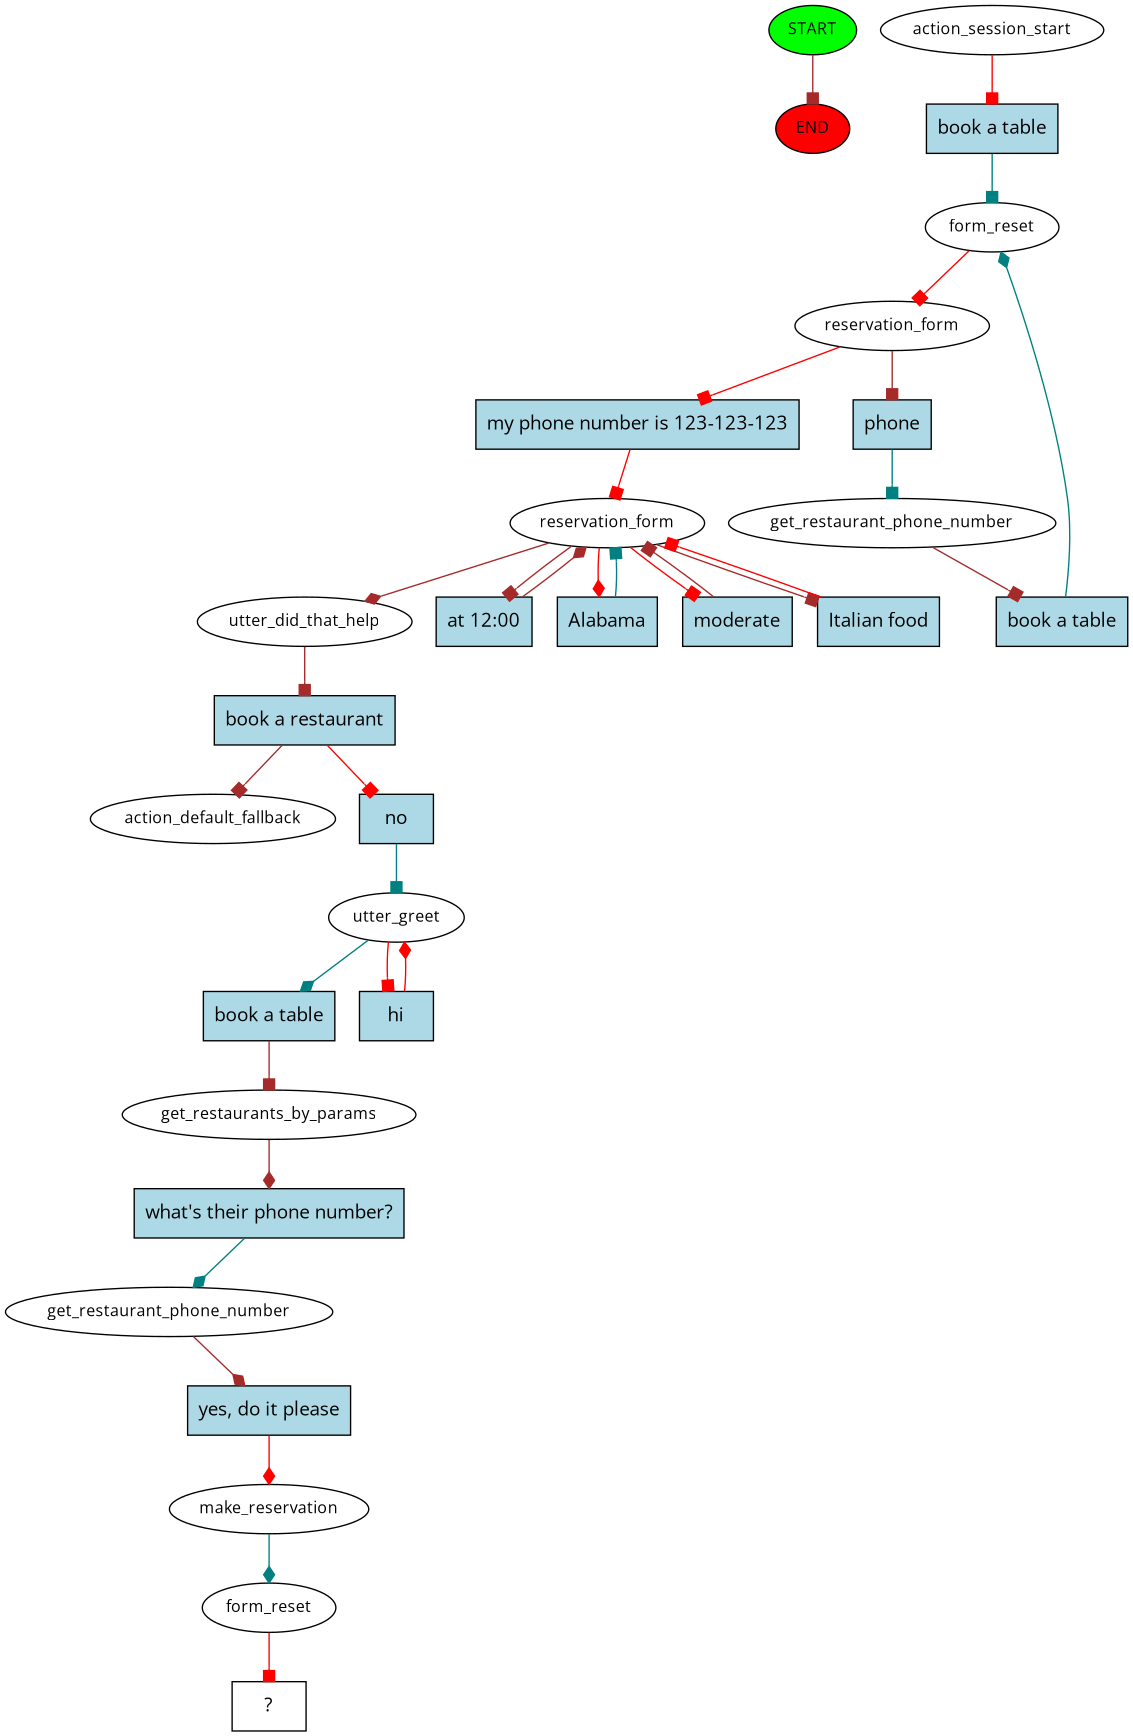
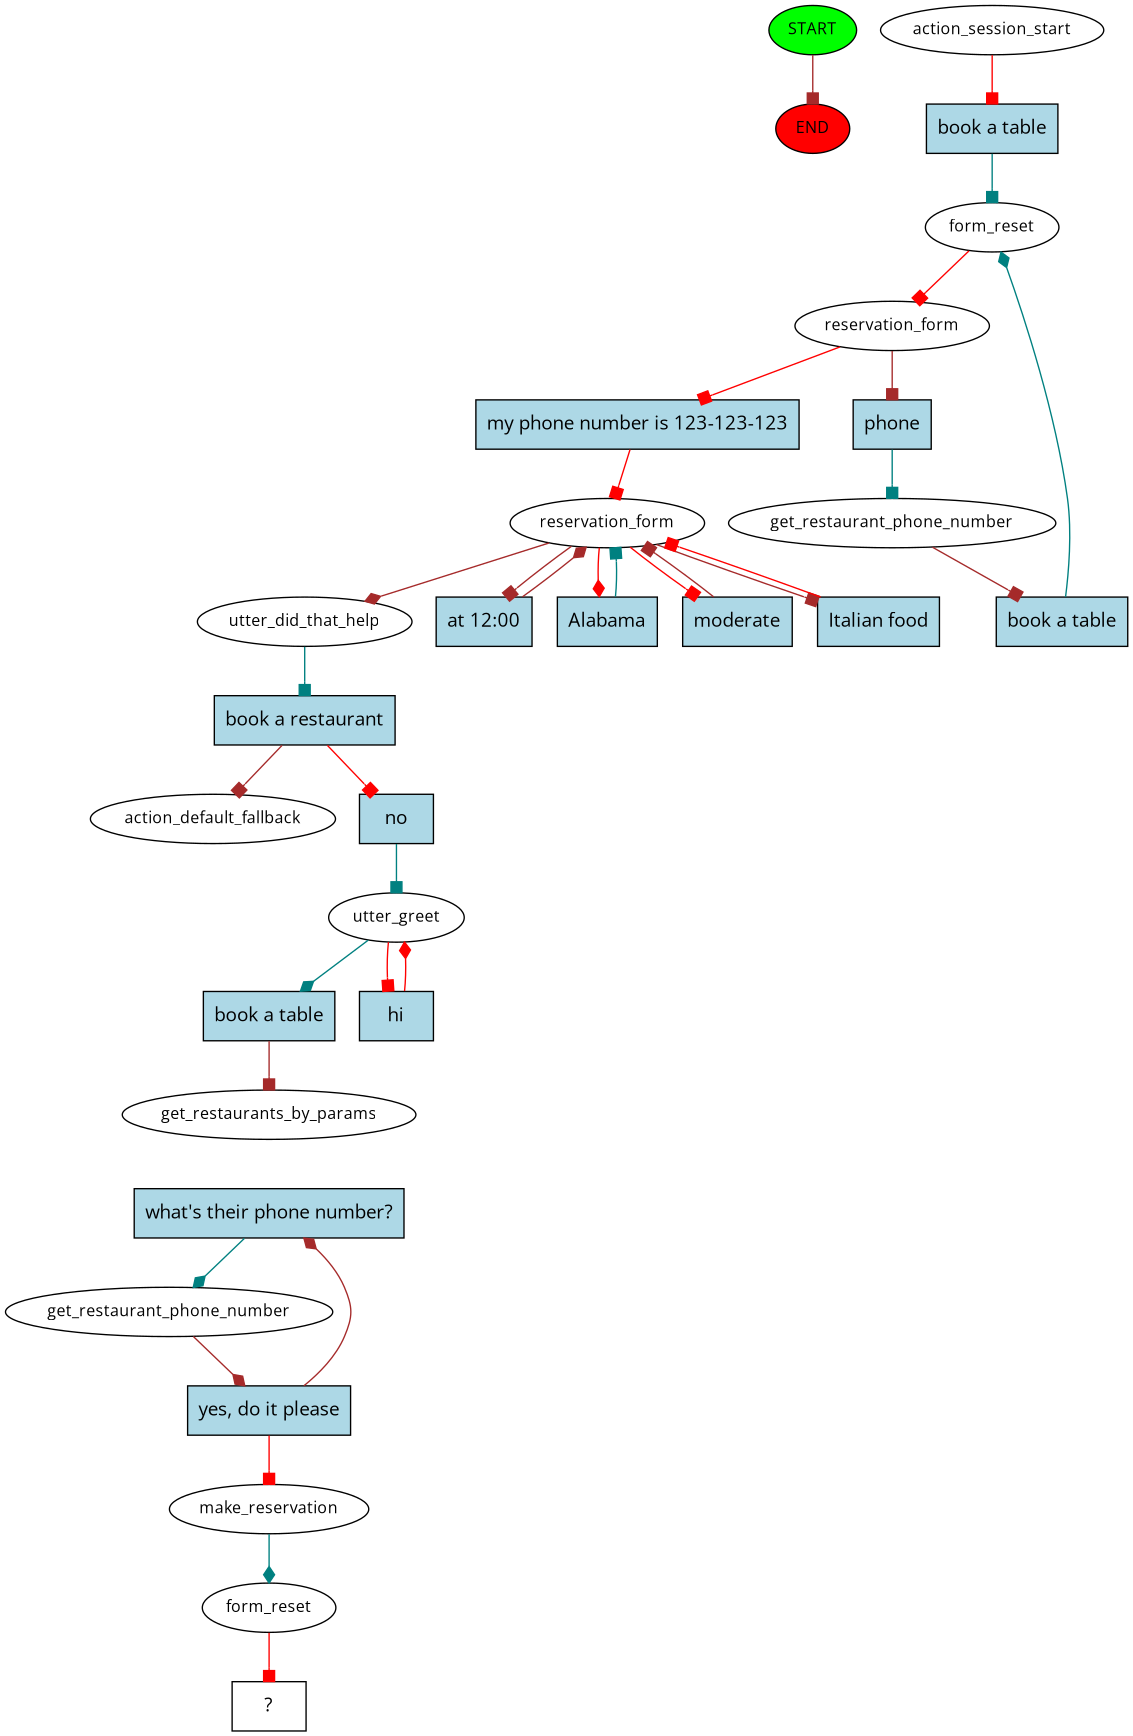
edge "utter_did_that_help" -> "book a restaurant": color brown -> teal
edge "get_restaurants_by_params" -> "what's their phone number?": now "yes, do it please" -> "what's their phone number?"
edge "yes, do it please" -> "make_reservation": arrowhead diamond -> box
